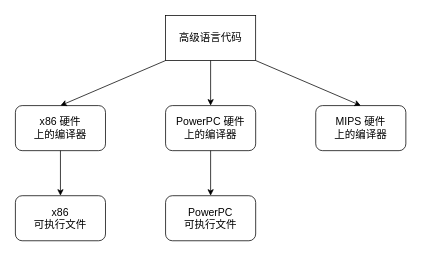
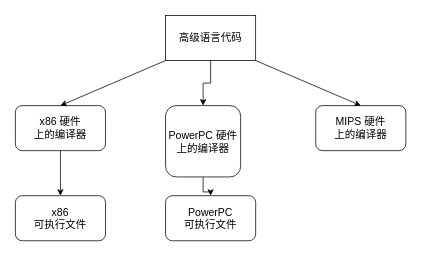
node "PowerPC 硬件 上的编译器": size 90x45 -> 75x71
